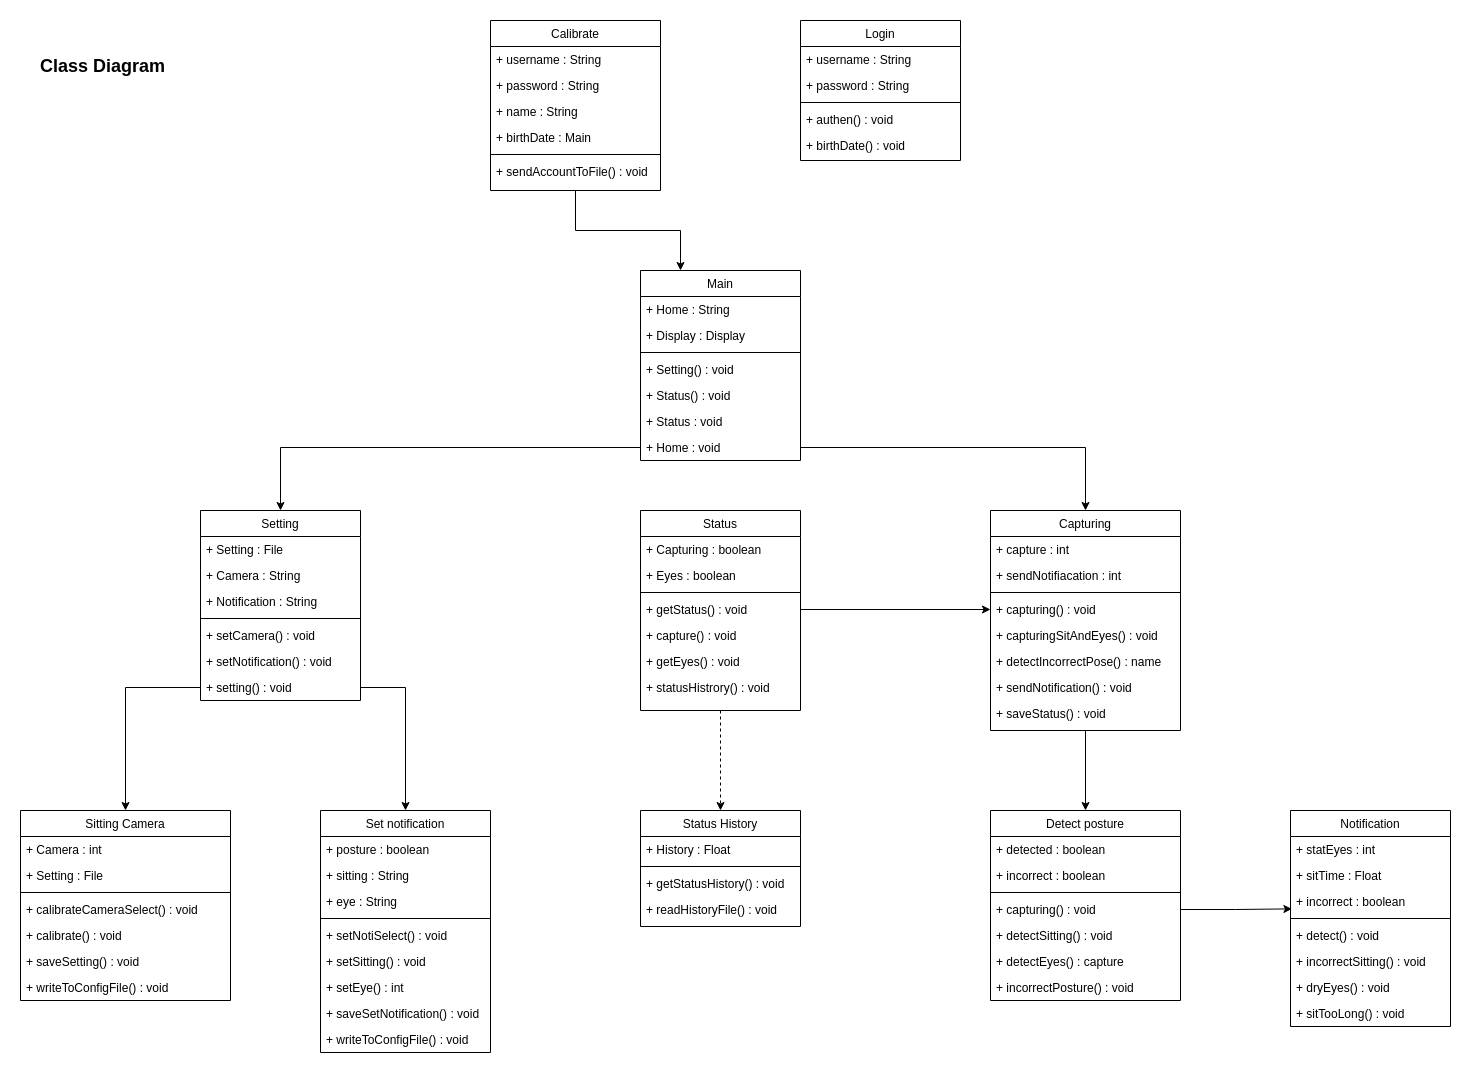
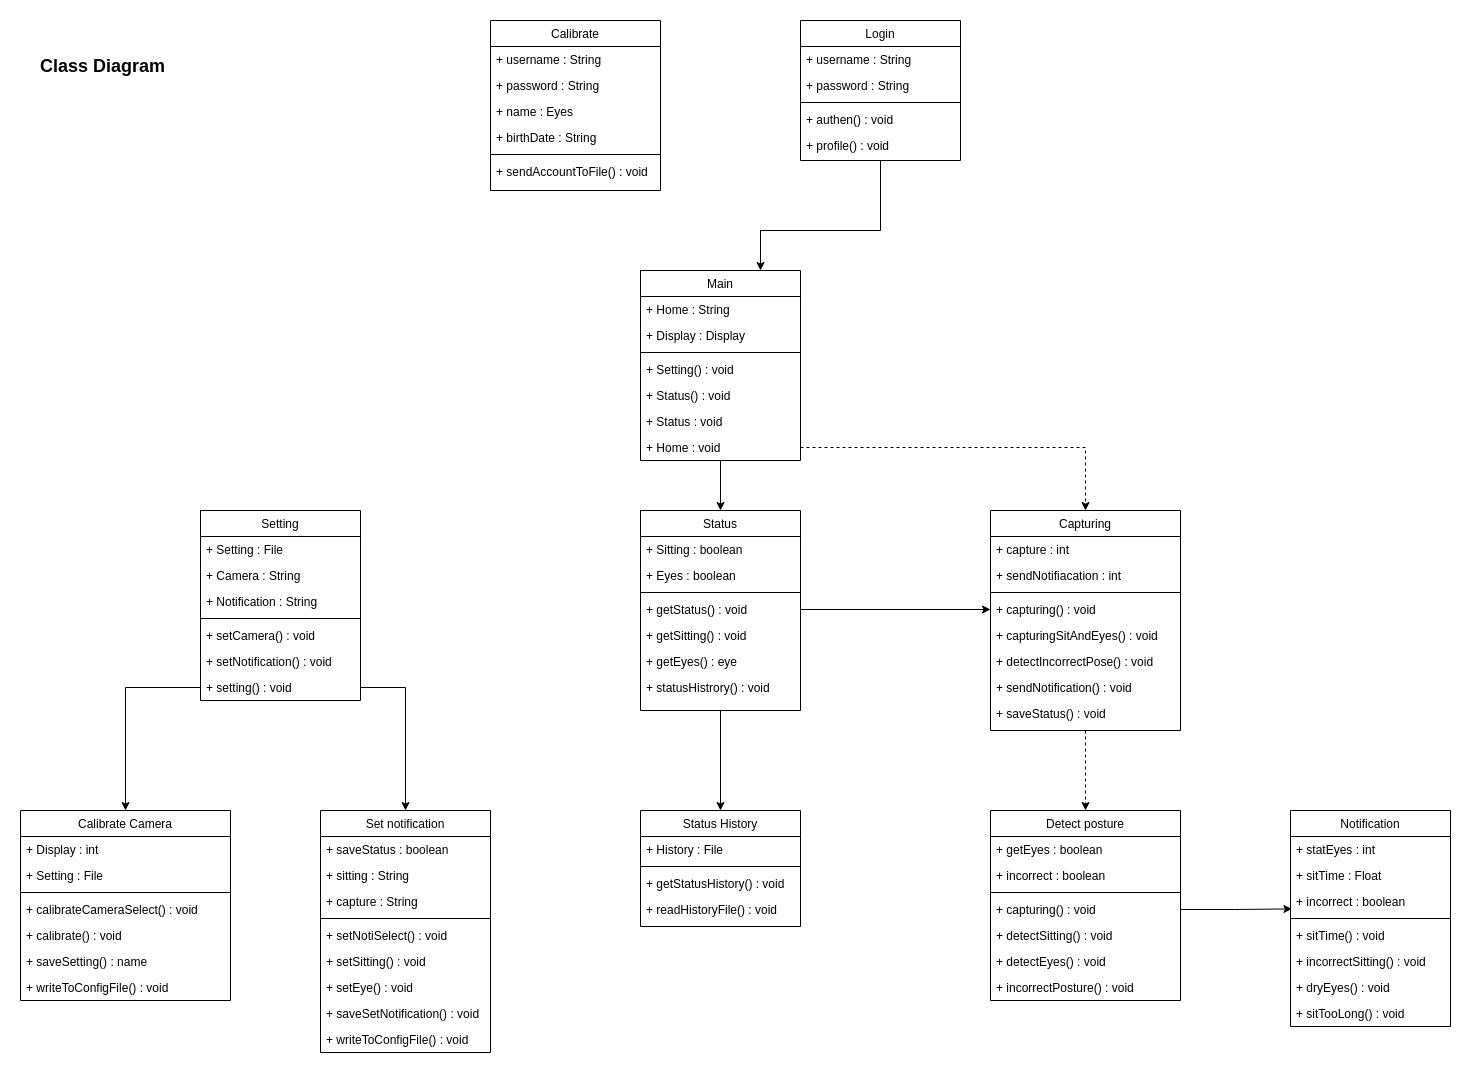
node "+ name : String": label "+ name : String" -> "+ name : Eyes"
node "+ birthDate : Main": label "+ birthDate : Main" -> "+ birthDate : String"
node "+ birthDate() : void": label "+ birthDate() : void" -> "+ profile() : void"
edge "Calibrate" -> "Main": removed
edge "Login" -> "Main": added
edge "+ Home : void" -> "Setting": removed
edge "+ Home : void" -> "Capturing": style solid -> dashed
edge "Main" -> "Status": added
node "+ Capturing : boolean": label "+ Capturing : boolean" -> "+ Sitting : boolean"
node "+ capture() : void": label "+ capture() : void" -> "+ getSitting() : void"
node "+ getEyes() : void": label "+ getEyes() : void" -> "+ getEyes() : eye"
node "+ detectIncorrectPose() : name": label "+ detectIncorrectPose() : name" -> "+ detectIncorrectPose() : void"
edge "Status" -> "Status History": style dashed -> solid
edge "Capturing" -> "Detect posture": style solid -> dashed
node "Sitting Camera": label "Sitting Camera" -> "Calibrate Camera"
node "+ Camera : int": label "+ Camera : int" -> "+ Display : int"
node "+ posture : boolean": label "+ posture : boolean" -> "+ saveStatus : boolean"
node "+ History : Float": label "+ History : Float" -> "+ History : File"
node "+ detected : boolean": label "+ detected : boolean" -> "+ getEyes : boolean"
node "+ eye : String": label "+ eye : String" -> "+ capture : String"
node "+ detect() : void": label "+ detect() : void" -> "+ sitTime() : void"
node "+ saveSetting() : void": label "+ saveSetting() : void" -> "+ saveSetting() : name"
node "+ detectEyes() : capture": label "+ detectEyes() : capture" -> "+ detectEyes() : void"
node "+ setEye() : int": label "+ setEye() : int" -> "+ setEye() : void"
